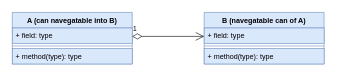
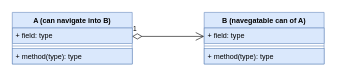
node "A (can navegatable into B)": label "A (can navegatable into B)" -> "A (can navigate into B)"
